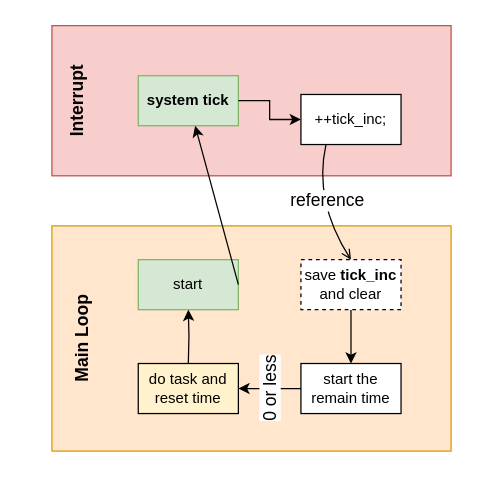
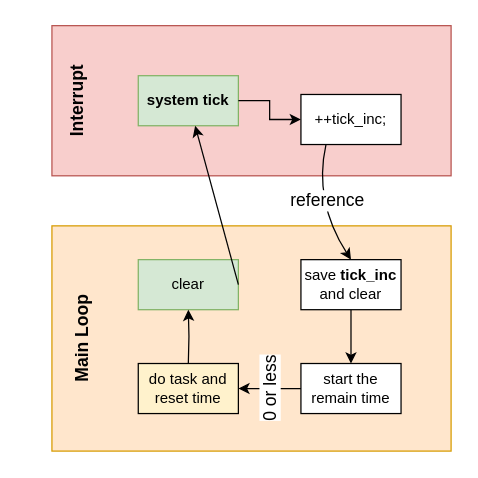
edge "++tick_inc;" -> "save tick_inc and clear": arrowhead open -> classic
node "start": label "start" -> "clear"
node "save tick_inc and clear": style dashed -> solid
